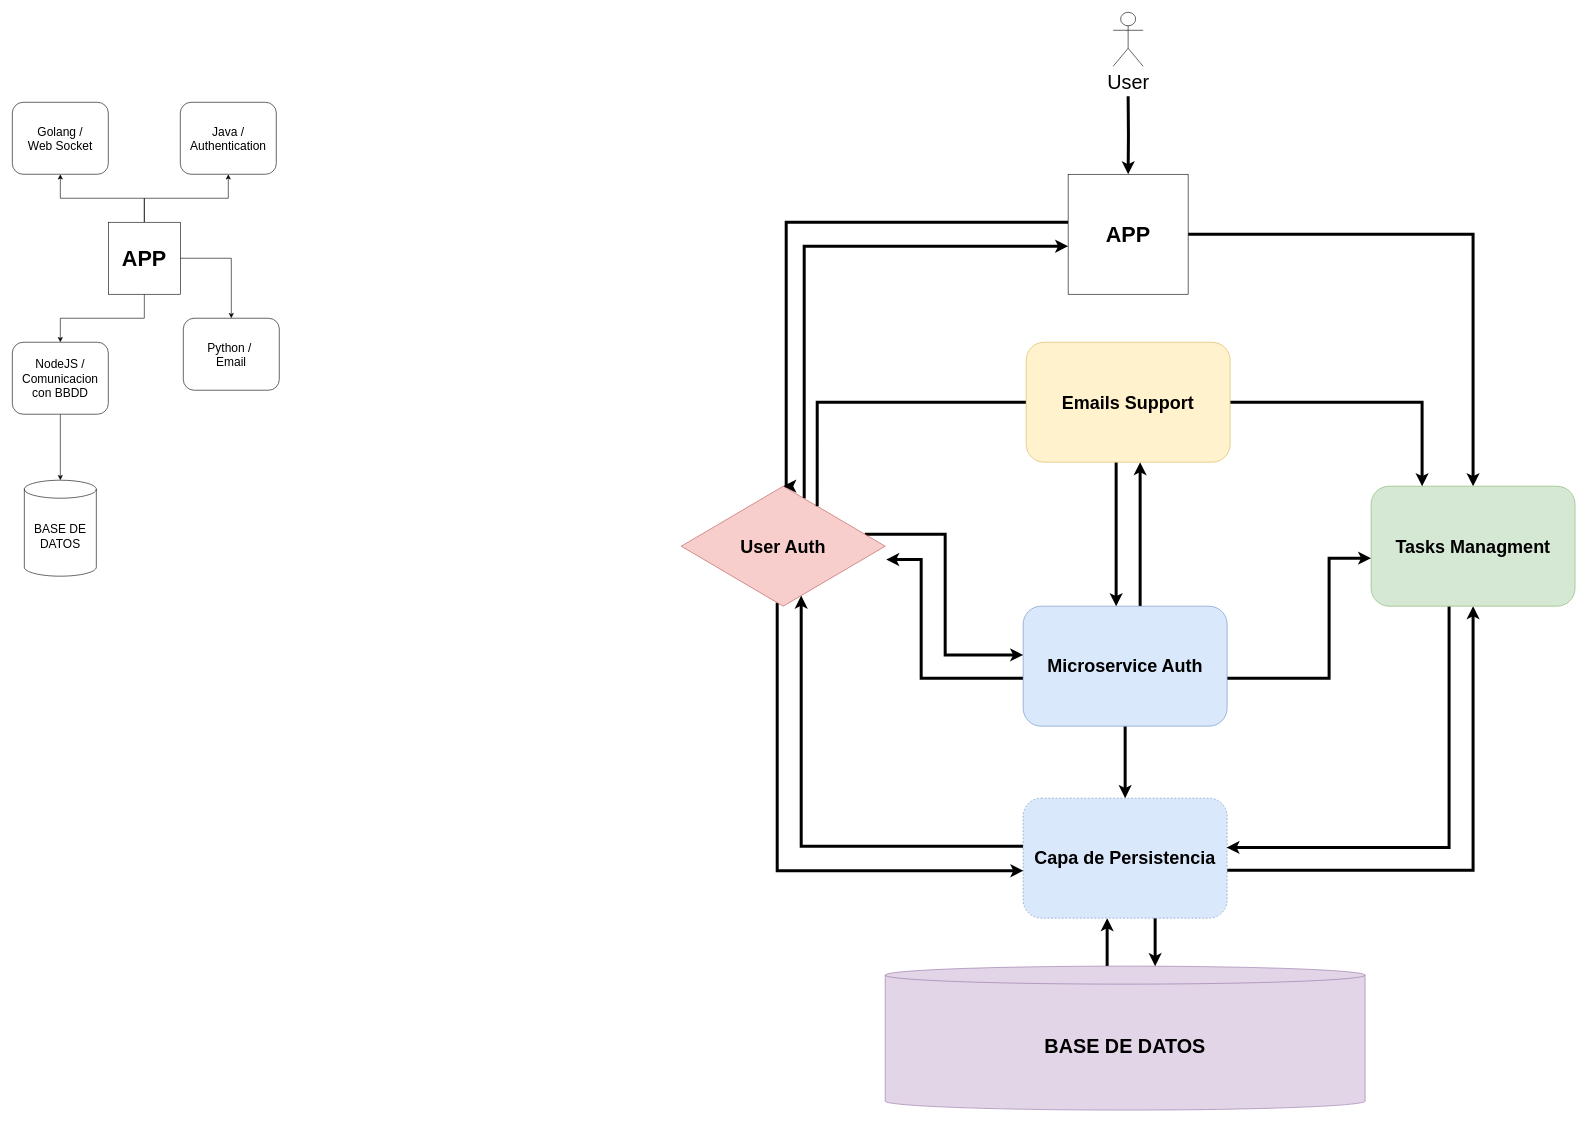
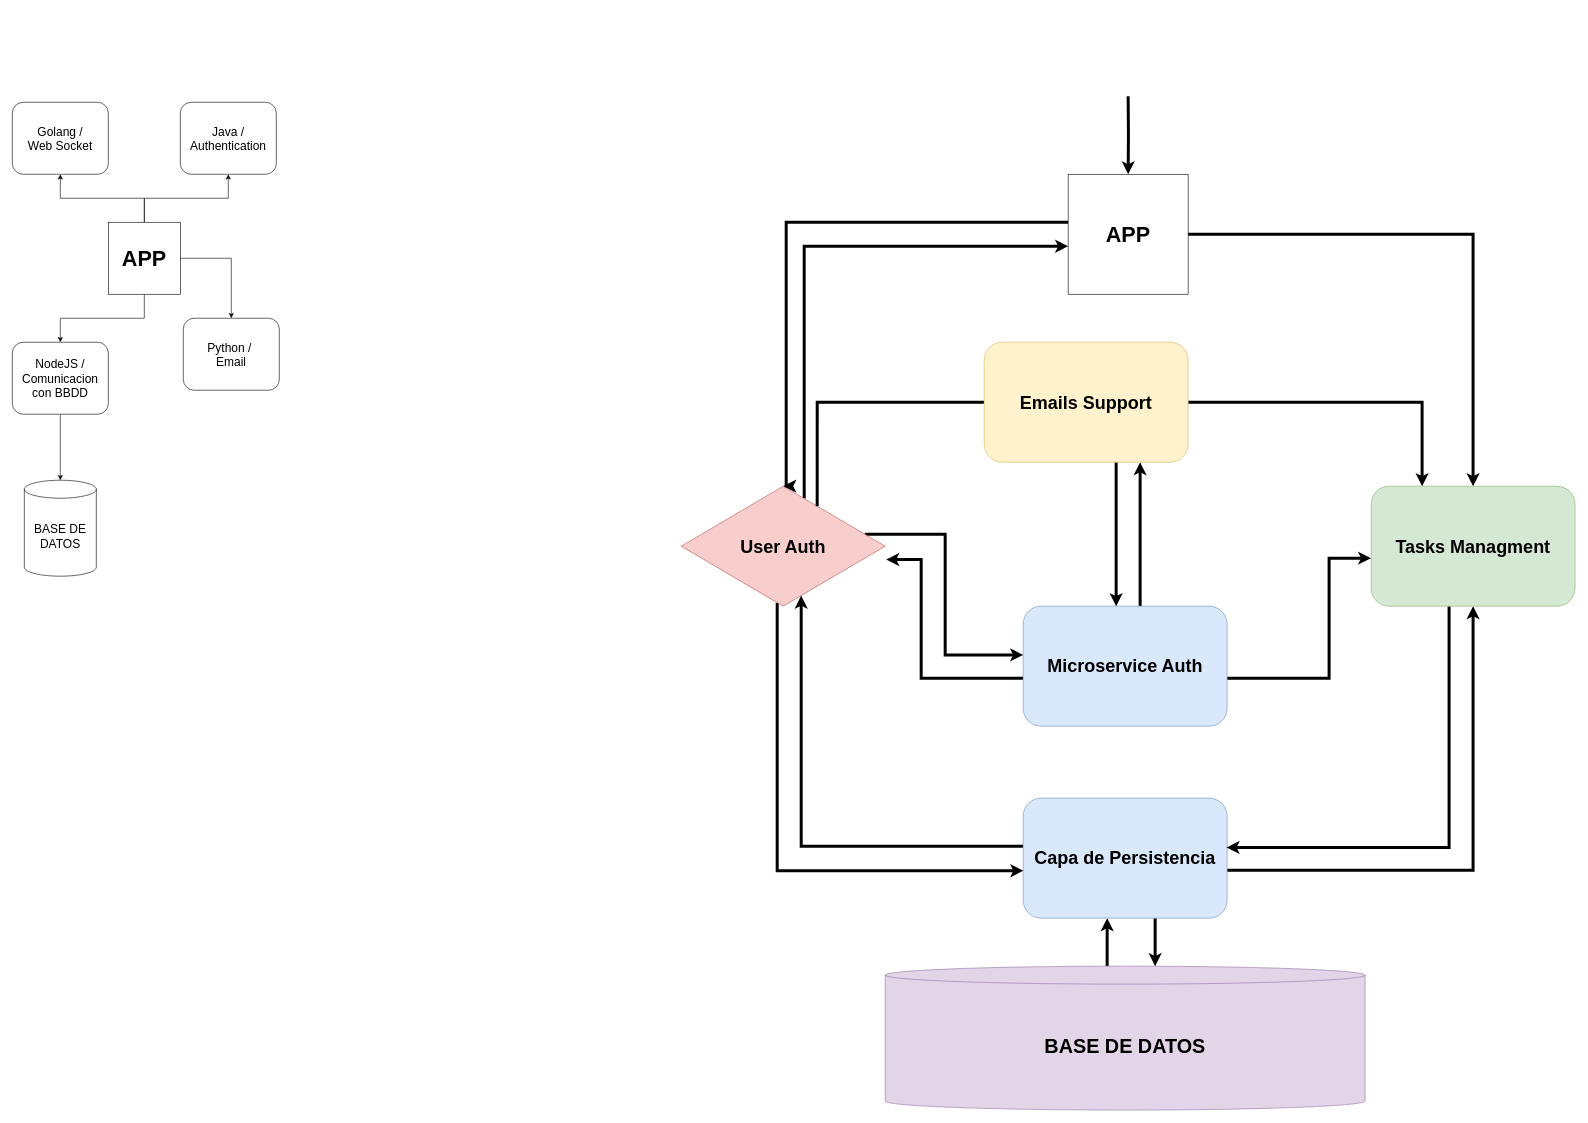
node "User": removed
node "Emails Support": moved (1128, 402) -> (1086, 402)
edge "Microservice Auth" -> "Capa de Persistencia": removed
node "Capa de Persistencia": style dashed -> solid
